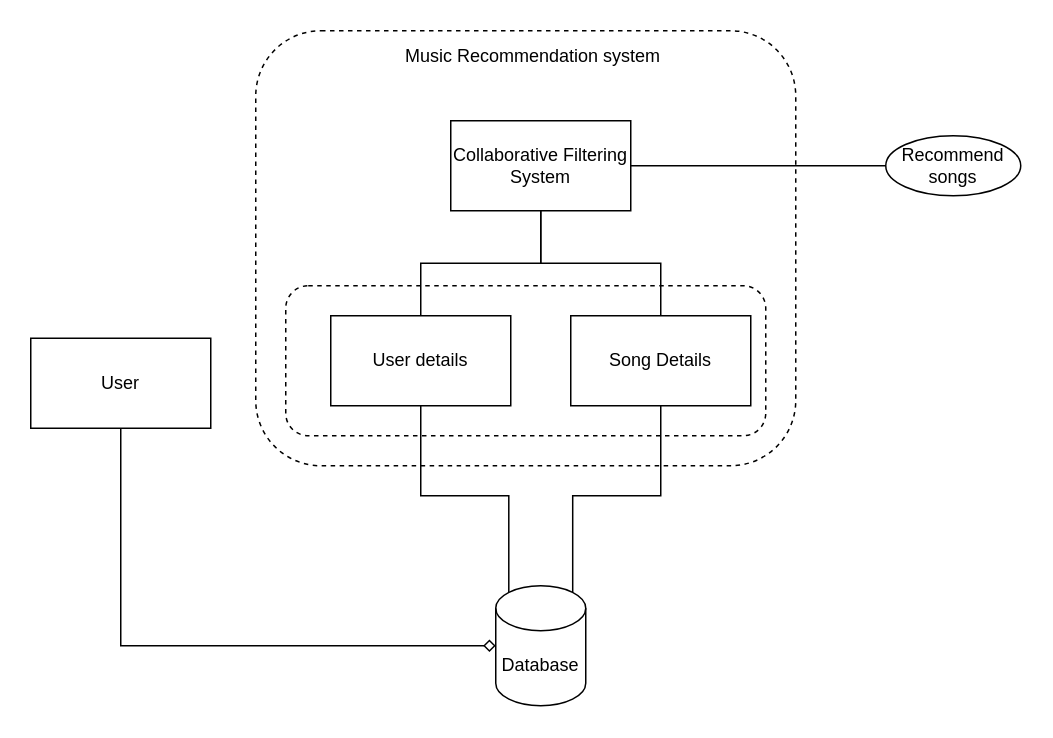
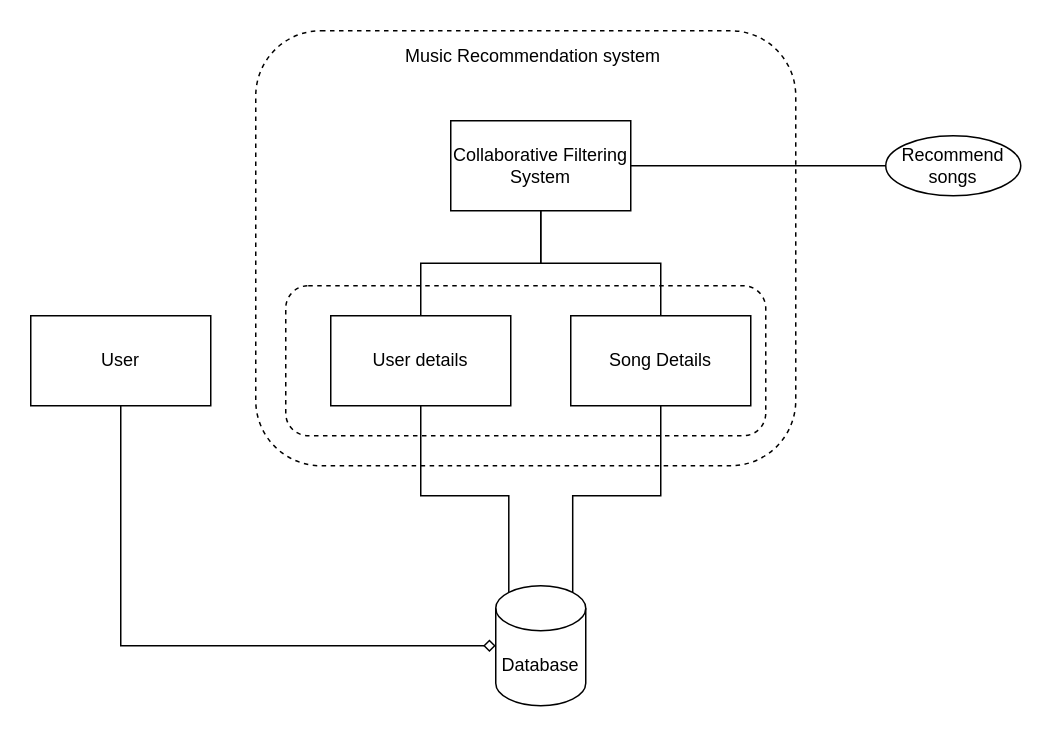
node "User": moved (121, 383) -> (121, 361)
